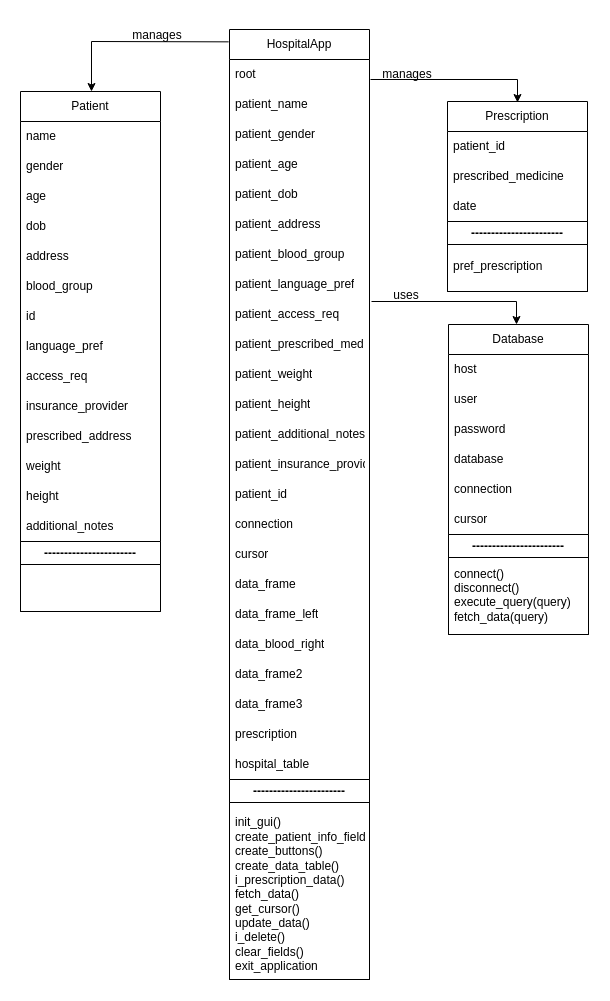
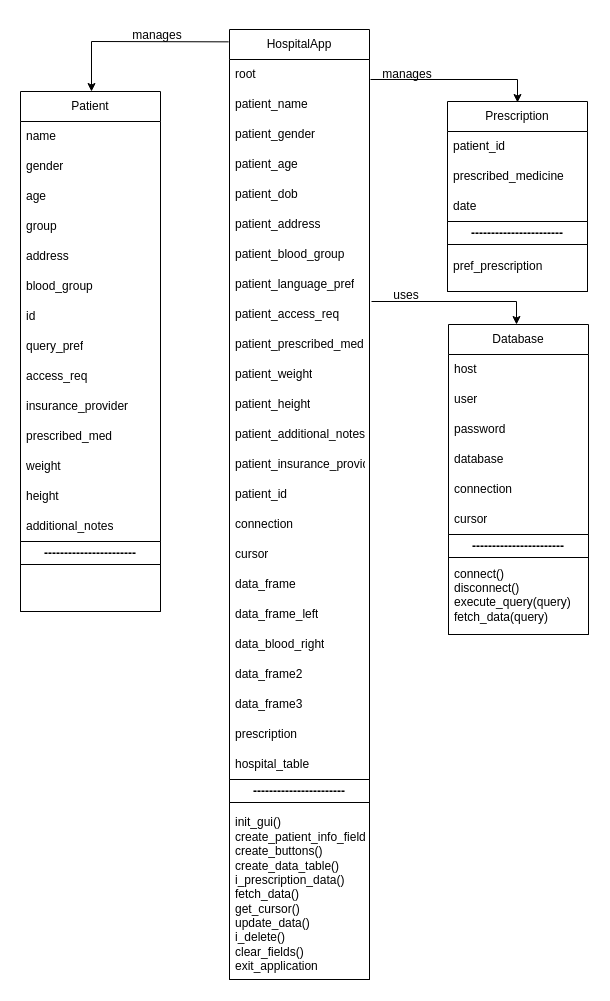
node "dob": label "dob" -> "group"
node "language_pref": label "language_pref" -> "query_pref"
node "prescribed_address": label "prescribed_address" -> "prescribed_med"
